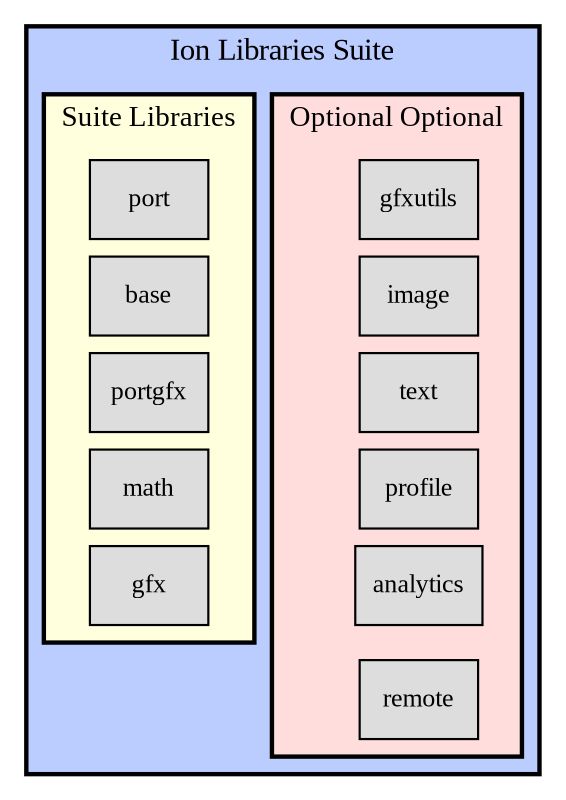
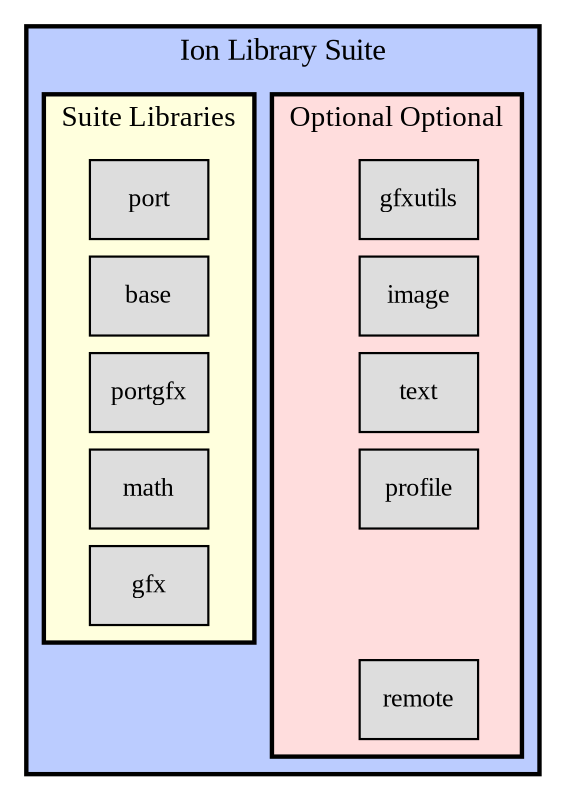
cluster "Ion Libraries Suite": label "Ion Libraries Suite" -> "Ion Library Suite"
node "analytics": removed
